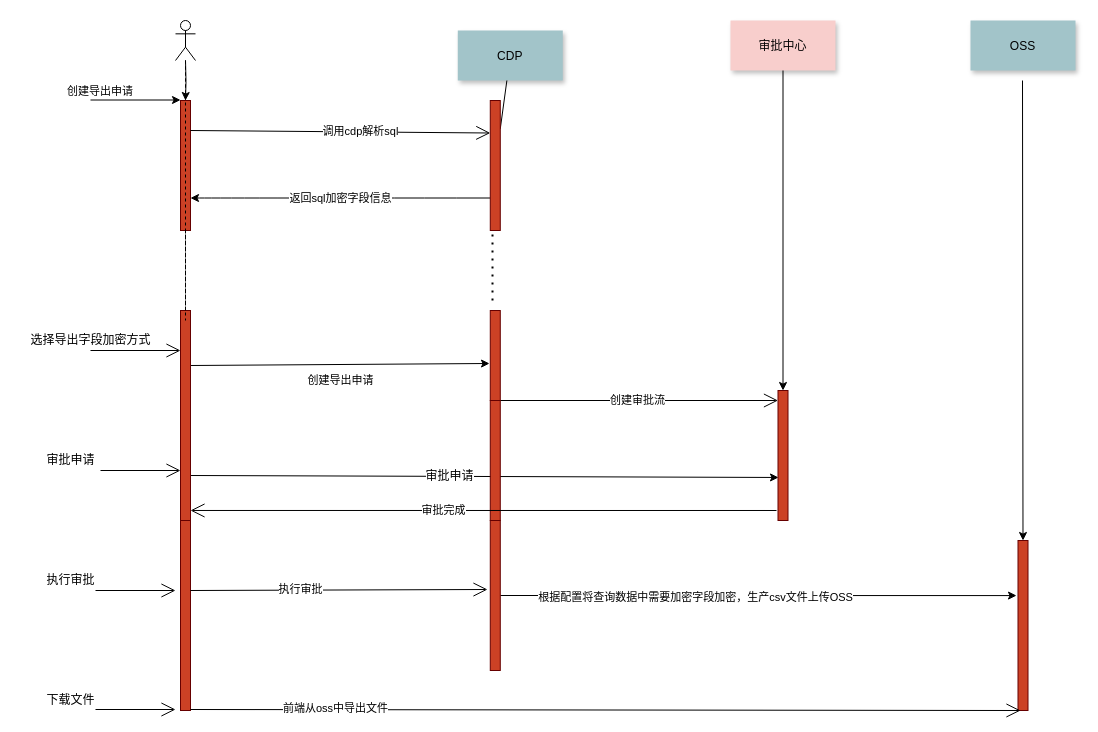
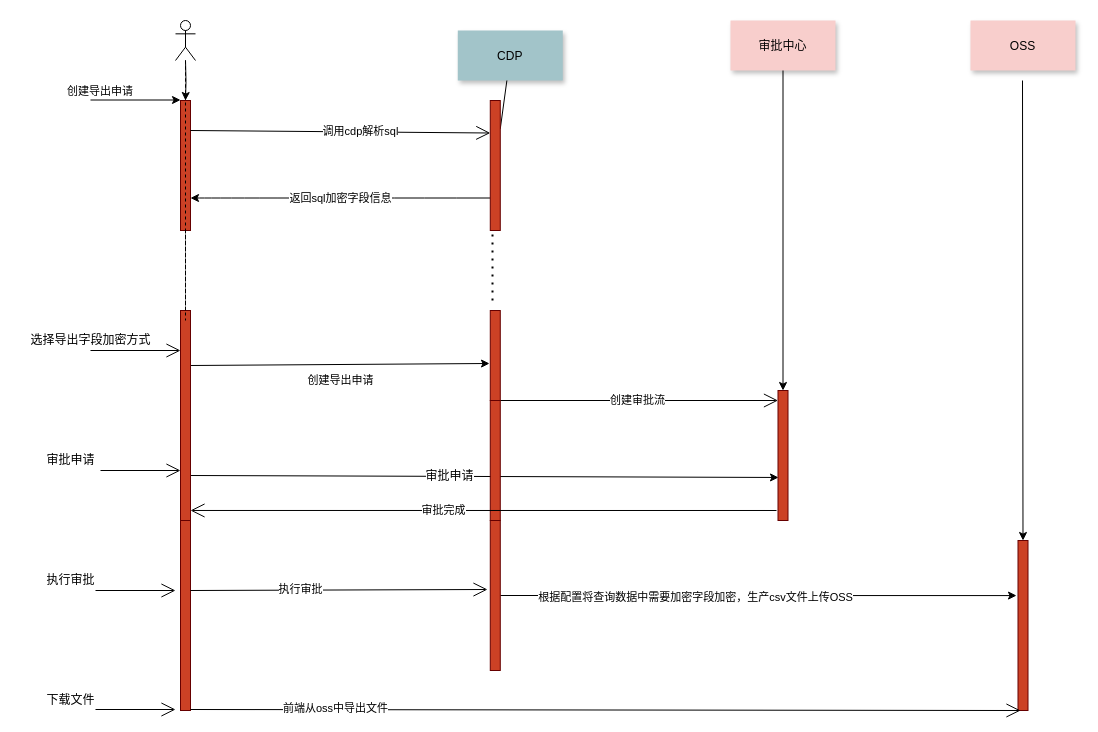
node "OSS": fillcolor #a2c4c9 -> #f8cecc
